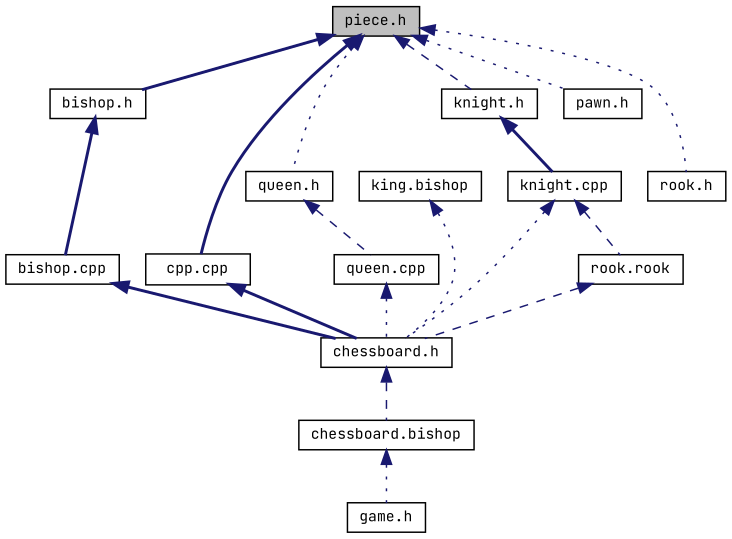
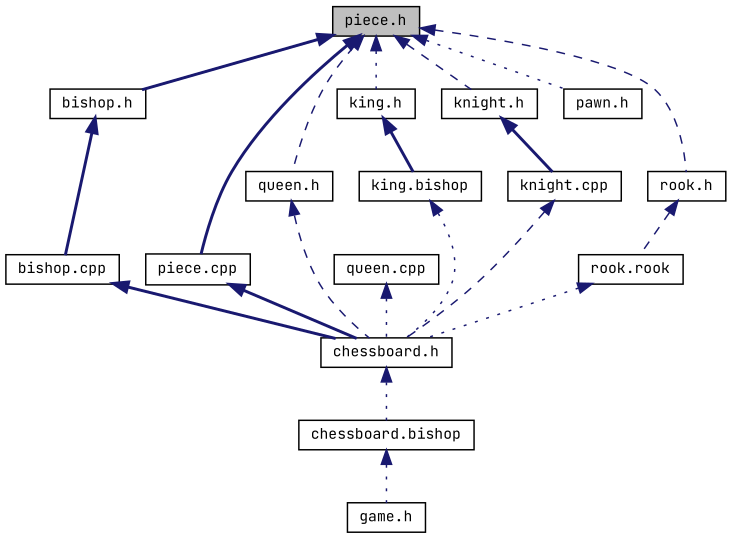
edge "rook.h" -> "piece.h": style dotted -> dashed
node "king.h": added
edge "queen.h" -> "piece.h": style dotted -> dashed
edge "queen.cpp" -> "queen.h": now "chessboard.h" -> "queen.h"
edge "rook.rook" -> "knight.cpp": now "rook.rook" -> "rook.h"
node "cpp.cpp": label "cpp.cpp" -> "piece.cpp"
edge "chessboard.h" -> "knight.cpp": style dotted -> dashed
edge "chessboard.h" -> "rook.rook": style dashed -> dotted
edge "chessboard.bishop" -> "chessboard.h": style dashed -> dotted
